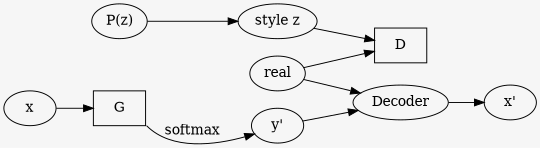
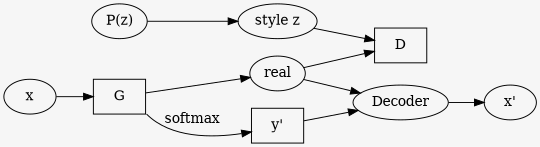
edge "G" -> "real": added
node "y'": shape ellipse -> box
